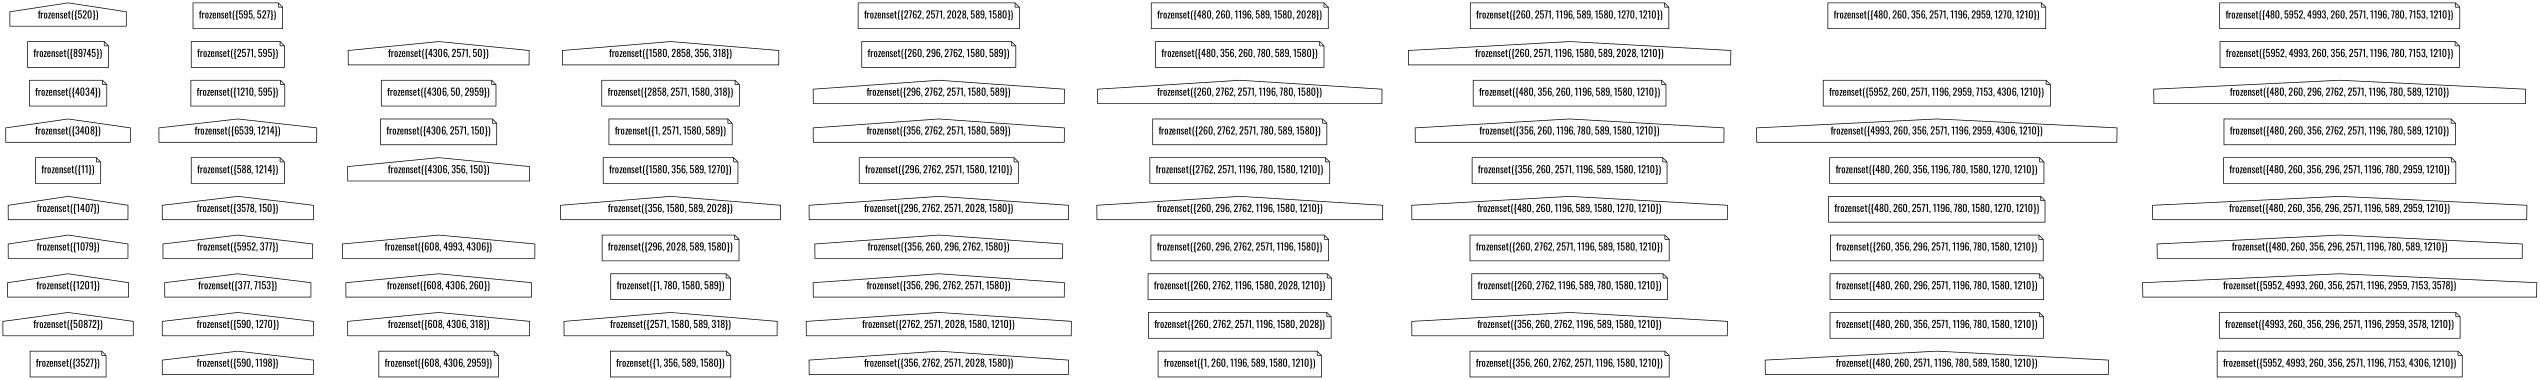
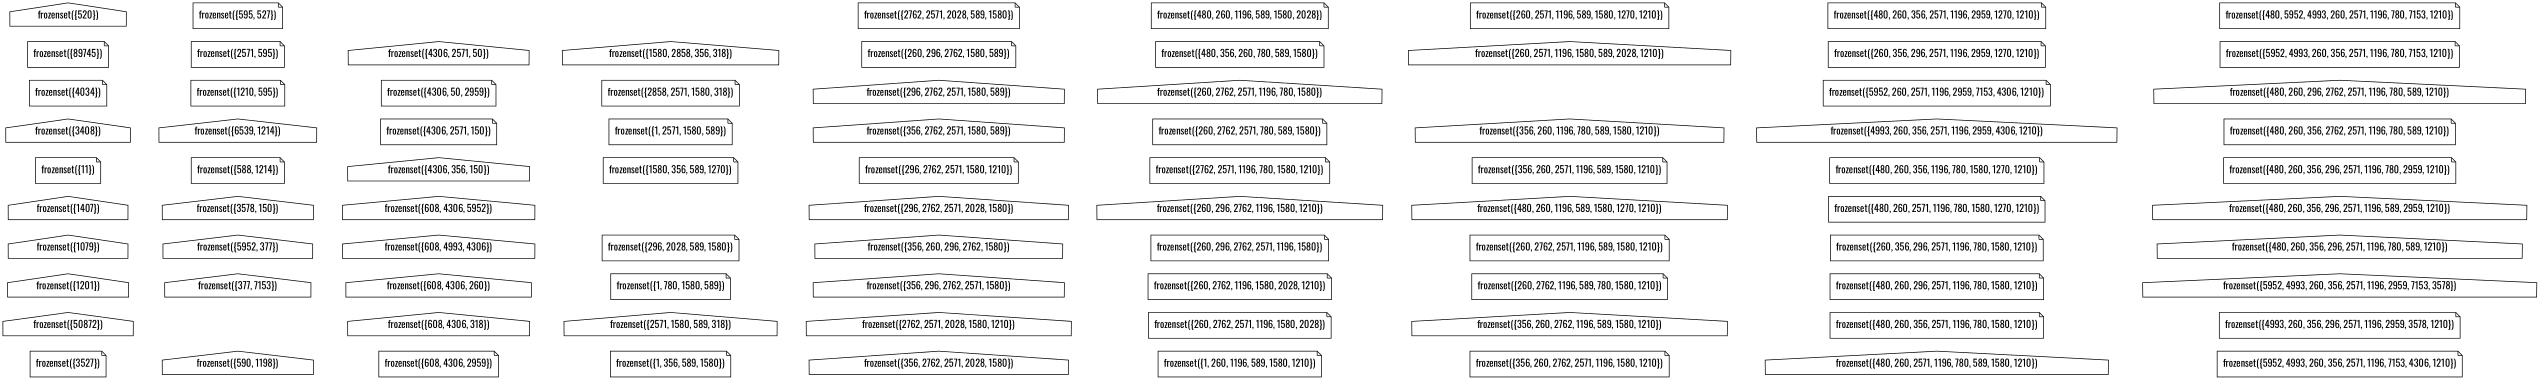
node "frozenset({260, 356, 296, 2571, 1196, 2959, 1270, 1210})": added
node "frozenset({480, 356, 260, 1196, 589, 1580, 1210})": removed
node "frozenset({608, 4306, 5952})": added
node "frozenset({356, 1580, 589, 2028})": removed
node "frozenset({590, 1270})": removed
